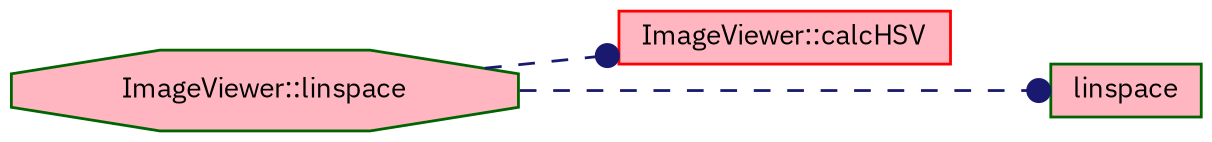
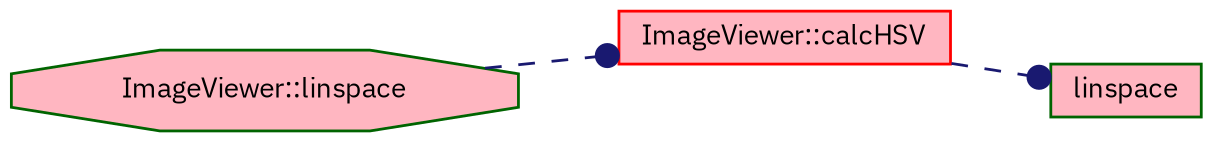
edge "ImageViewer::linspace" -> "linspace": now "ImageViewer::calcHSV" -> "linspace"
